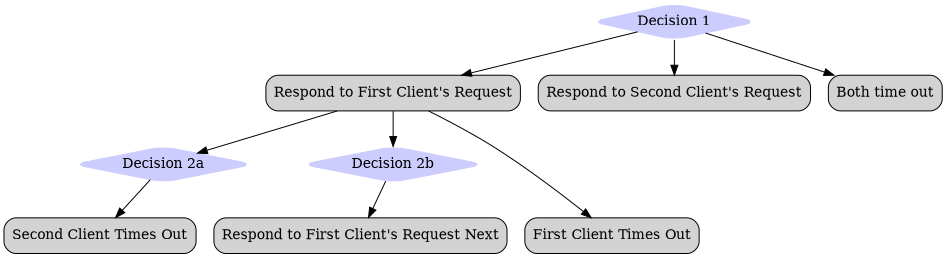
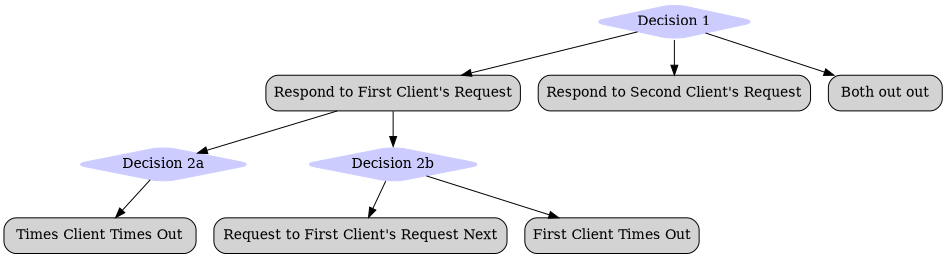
node "Both time out": label "Both time out" -> "Both out out"
edge "Respond to First Client's Request" -> "First Client Times Out": now "Decision 2b" -> "First Client Times Out"
node "Second Client Times Out": label "Second Client Times Out" -> "Times Client Times Out"
node "Respond to First Client's Request Next": label "Respond to First Client's Request Next" -> "Request to First Client's Request Next"
